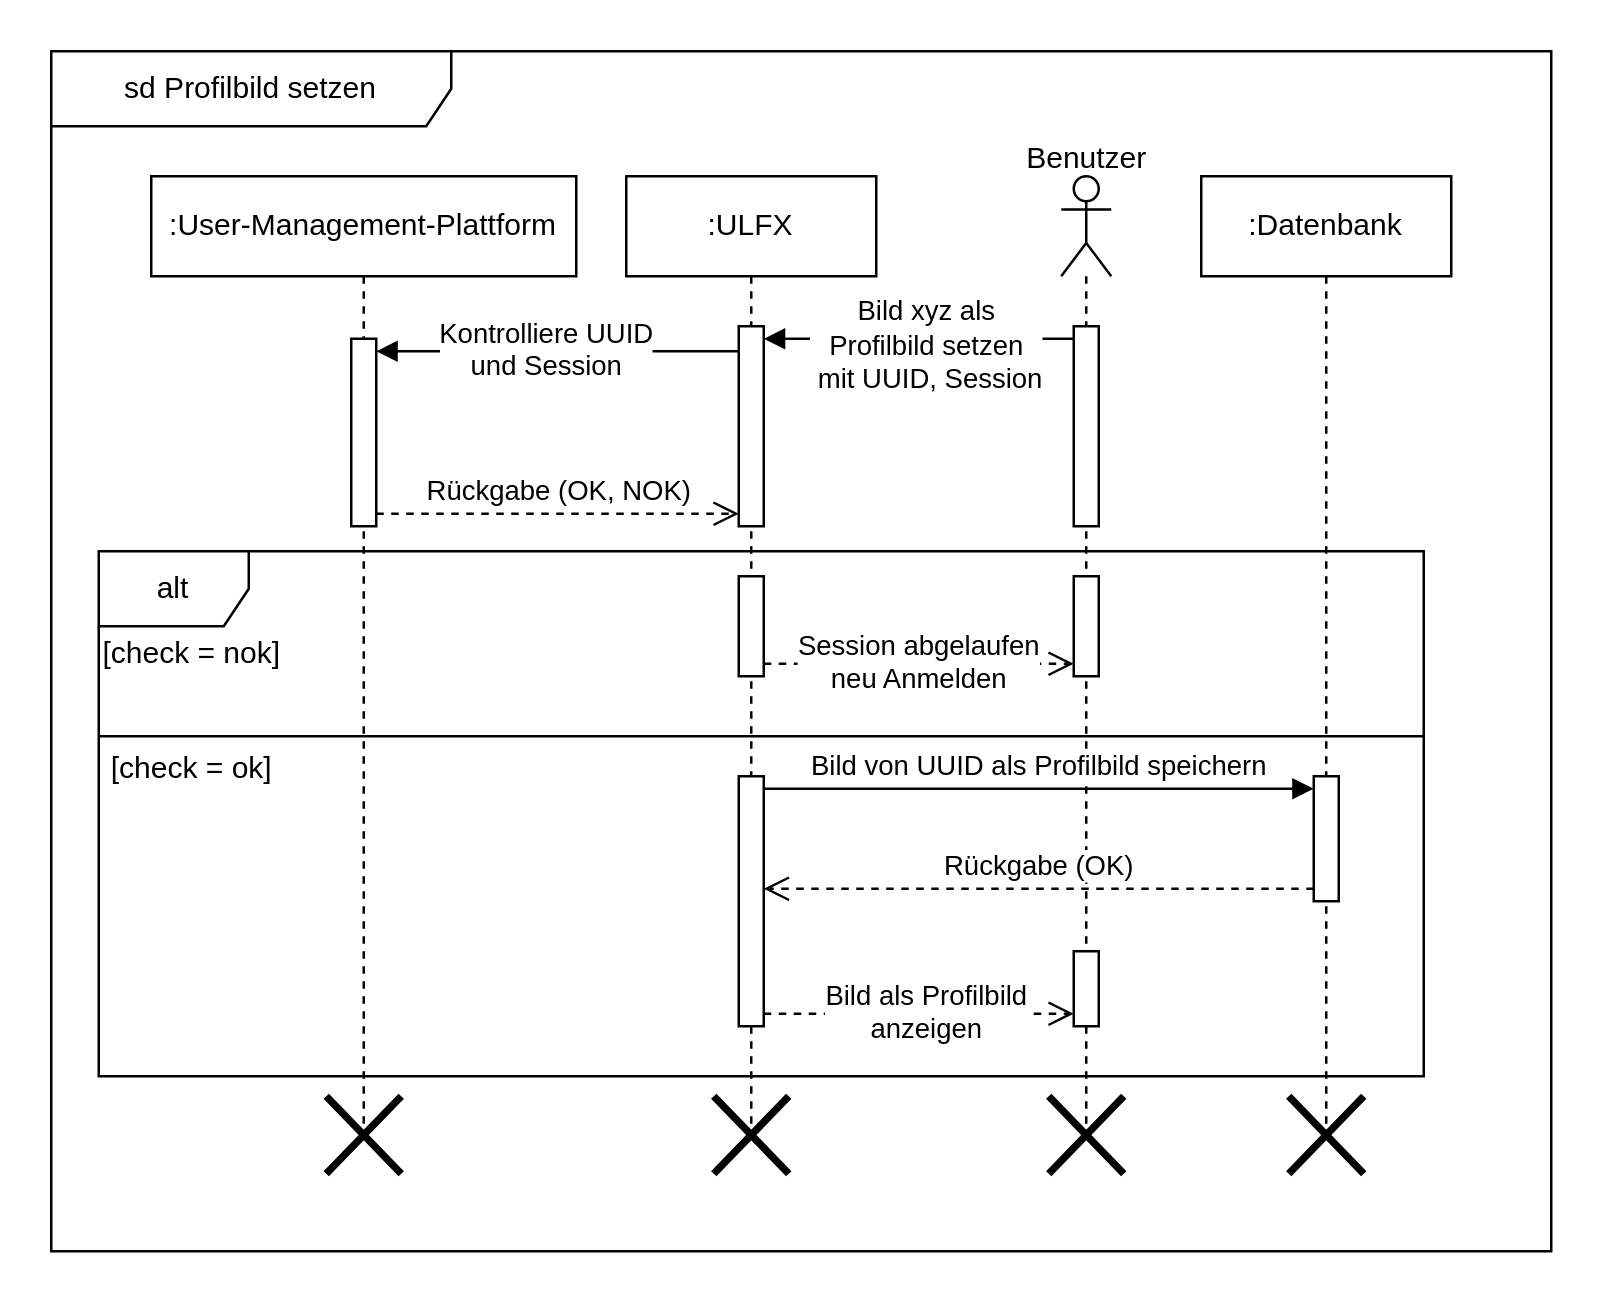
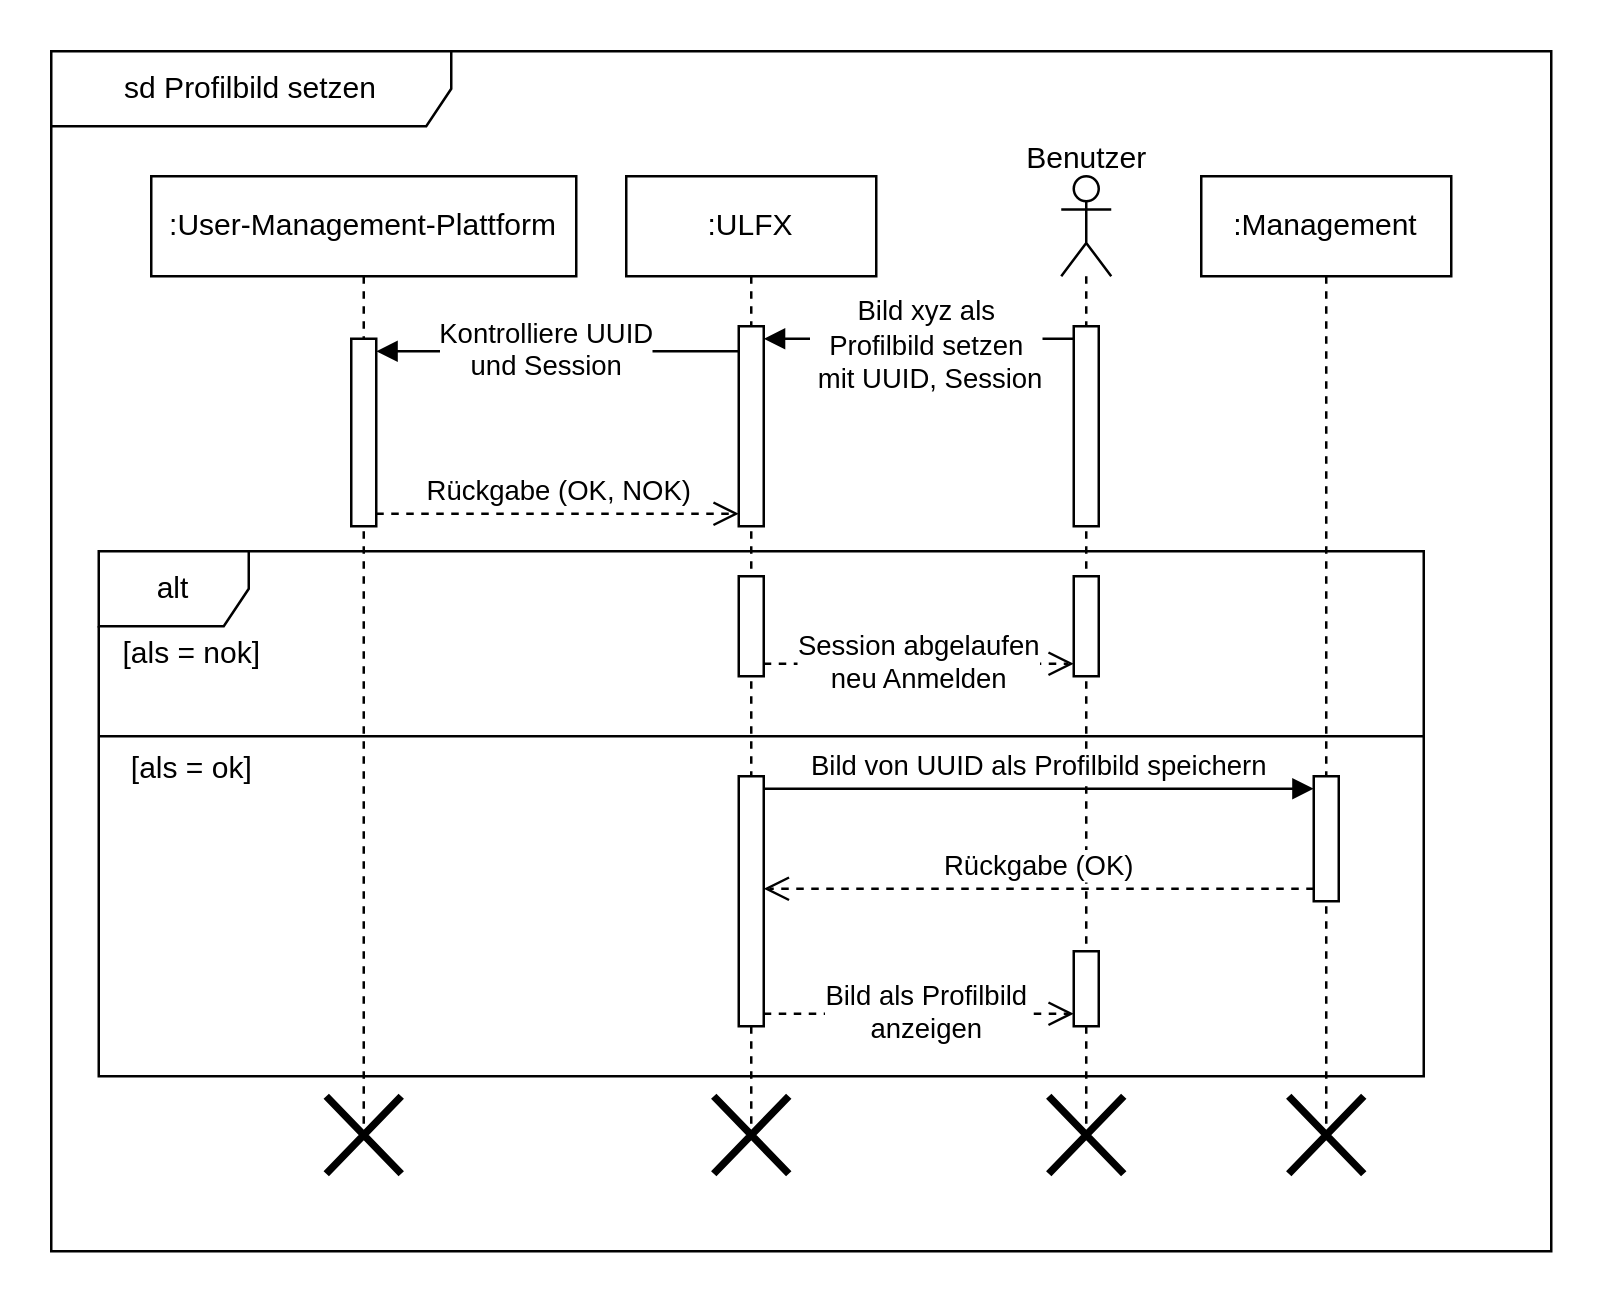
node ":Datenbank": label ":Datenbank" -> ":Management"
node "[check = nok]": label "[check = nok]" -> "[als = nok]"
node "[check = ok]": label "[check = ok]" -> "[als = ok]"
